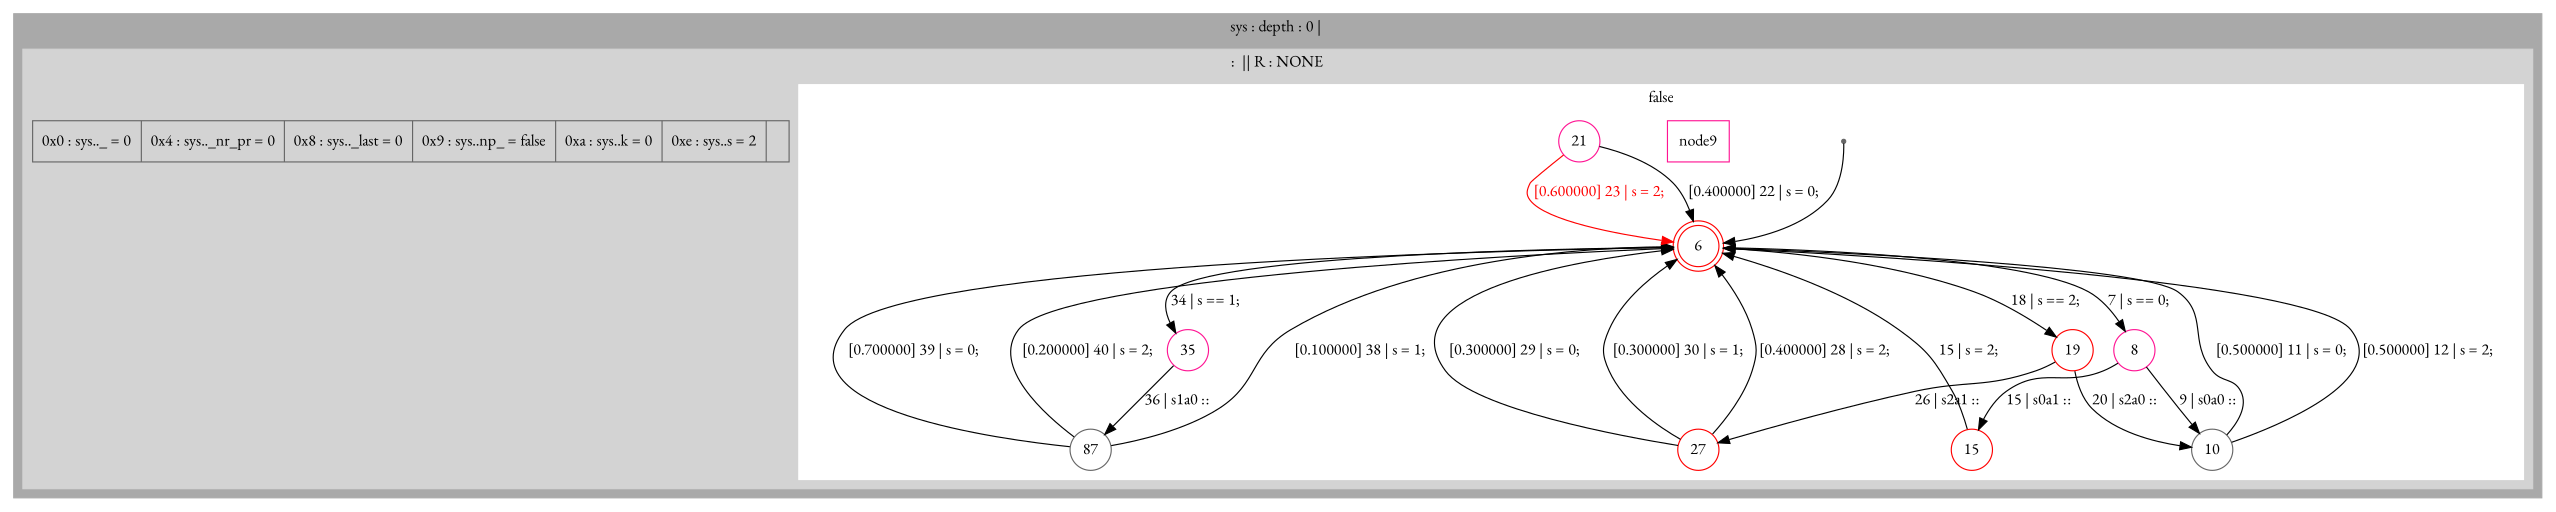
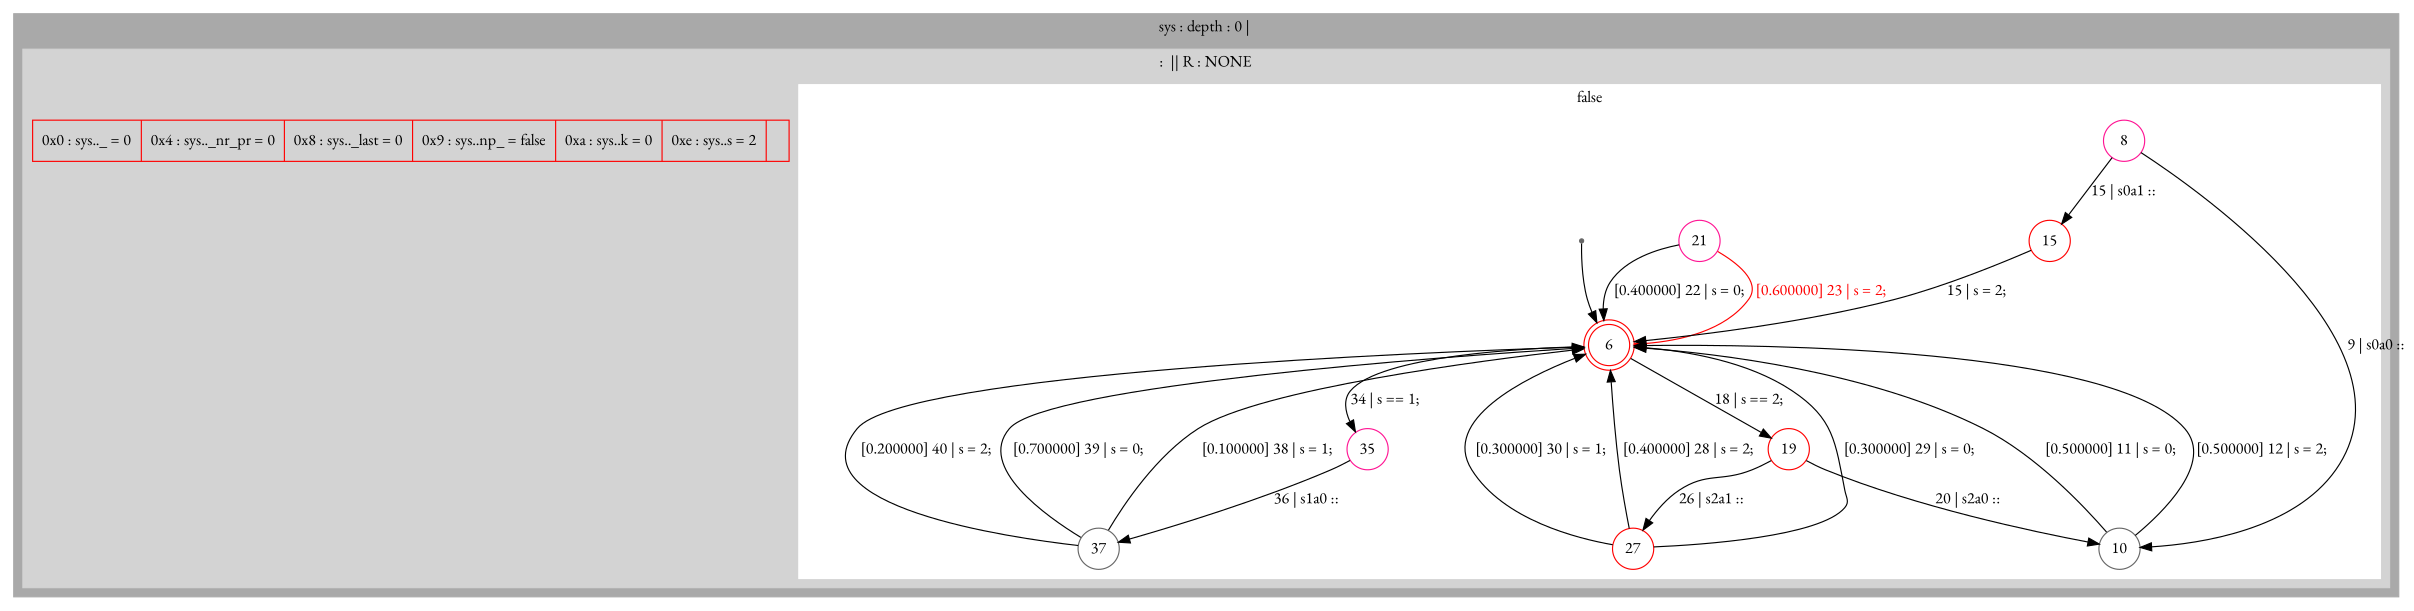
node "0x0 : sys.._ = 0": color gray40 -> red
node "node9": removed
edge "6" -> "8": removed, label "7 | s == 0;"
node "87": label "87" -> "37"
